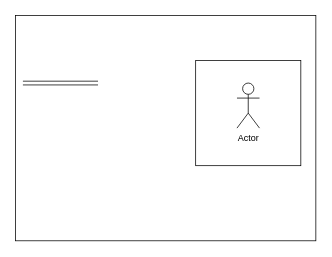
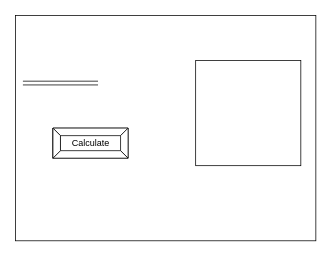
node "Actor": removed
node "Calculate": added
